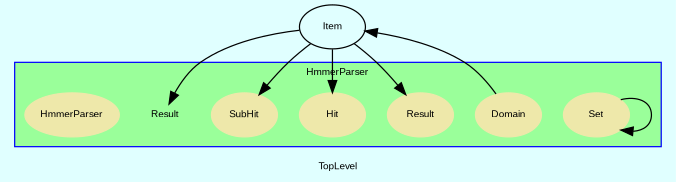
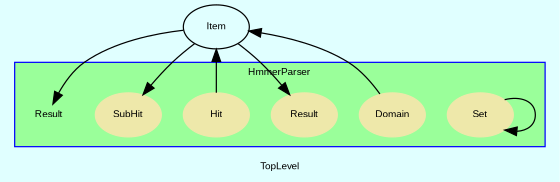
edge "Item" -> "Hit": reversed
node "HmmerParser": removed
